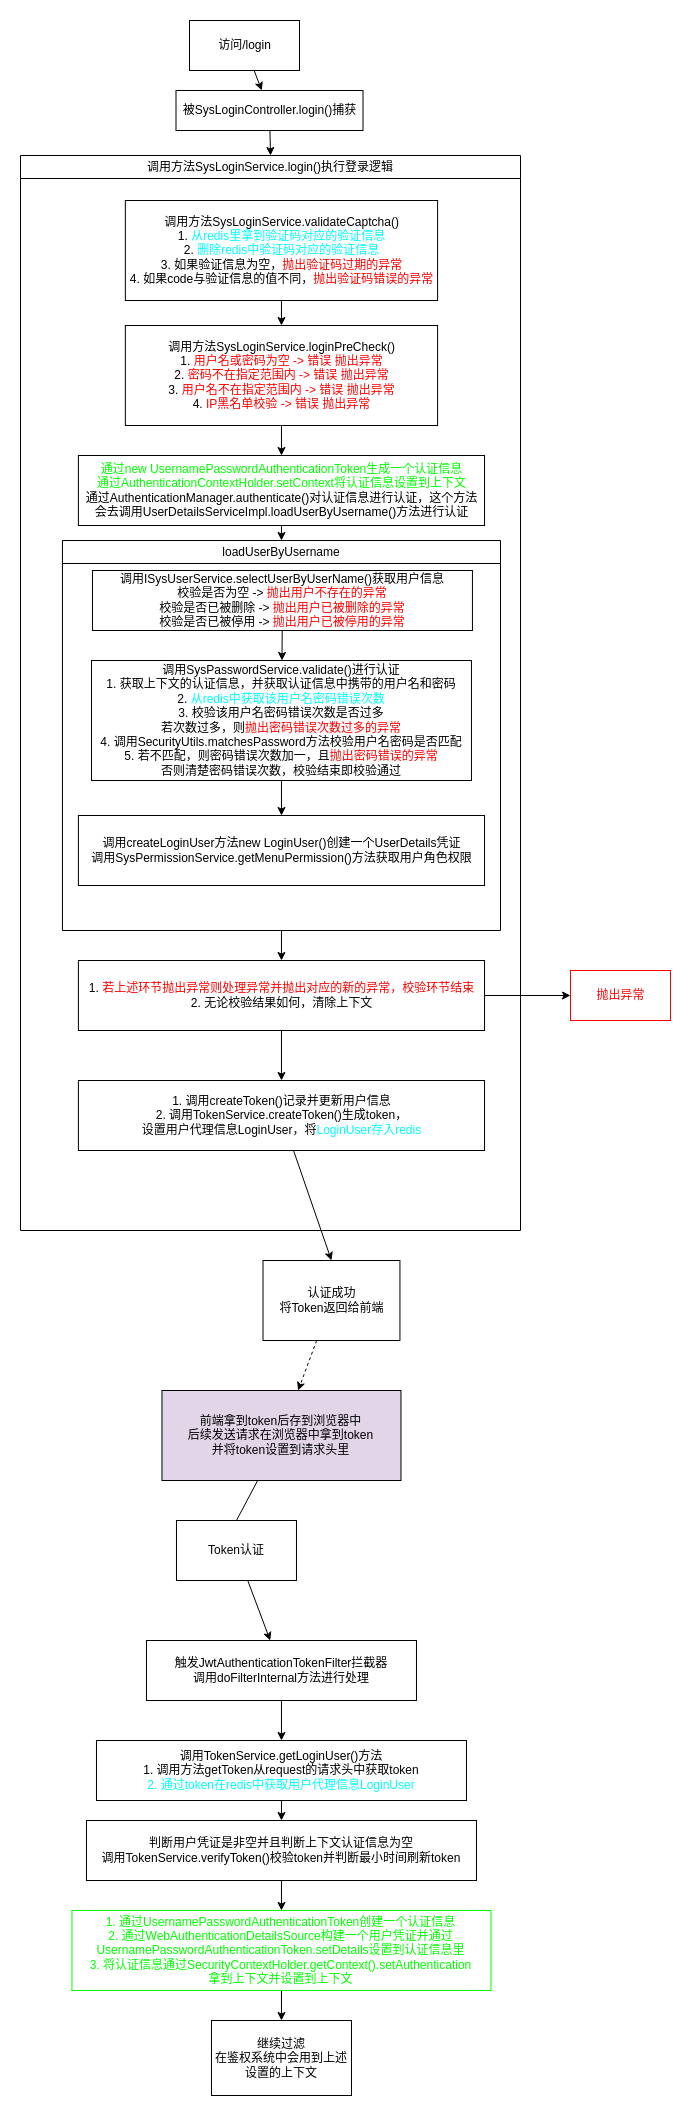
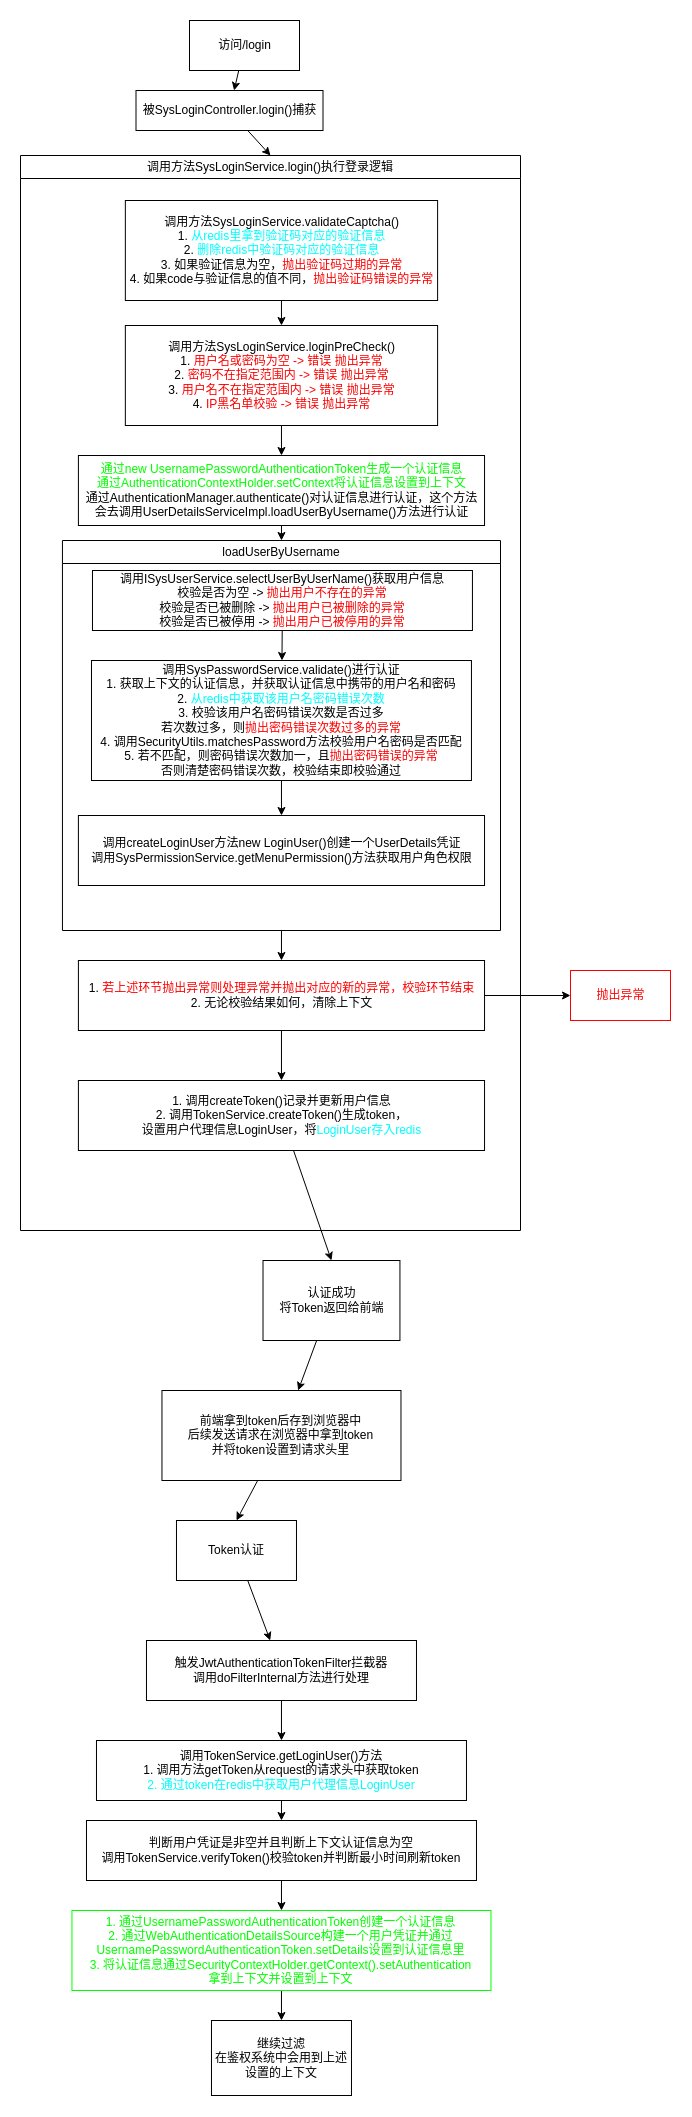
node "被SysLoginController.login()捕获": moved (270, 111) -> (230, 111)
edge "认证成功 将Token返回给前端" -> "前端拿到token后存到浏览器中 后续发送请求在浏览器中拿到token 并将token设置到请求头里": style dashed -> solid
node "前端拿到token后存到浏览器中 后续发送请求在浏览器中拿到token 并将token设置到请求头里": fillcolor #e1d5e7 -> #ffffff
edge "前端拿到token后存到浏览器中 后续发送请求在浏览器中拿到token 并将token设置到请求头里" -- "Token认证": arrowhead none -> classic
